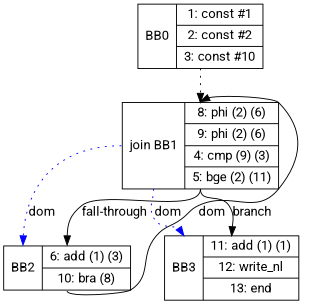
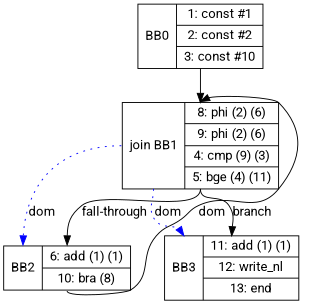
edge "BB0" -> "join BB1": style dotted -> solid
node "join BB1": text "5: bge (2) (11)" -> "5: bge (4) (11)"
node "BB2": text "6: add (1) (3)" -> "6: add (1) (1)"
